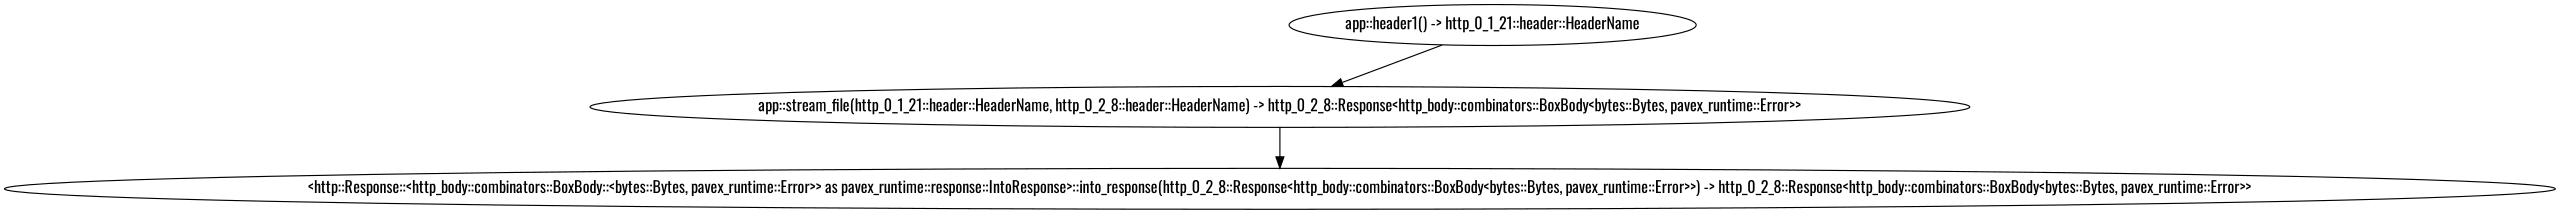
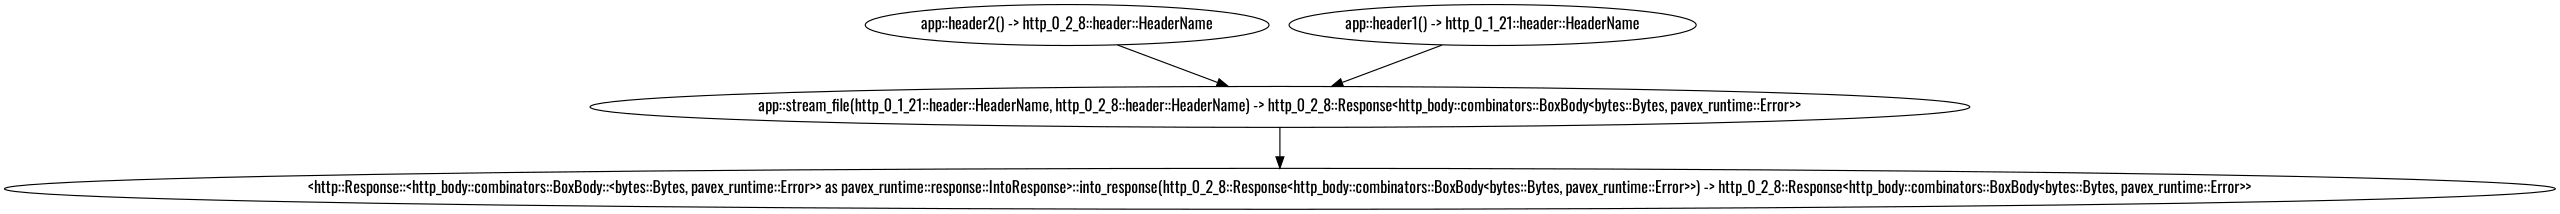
node "app::header2() -> http_0_2_8::header::HeaderName": added
